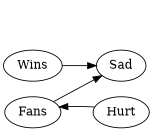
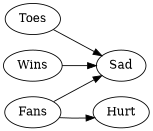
node "Toes": added
edge "Hurt" -> "Fans": reversed
